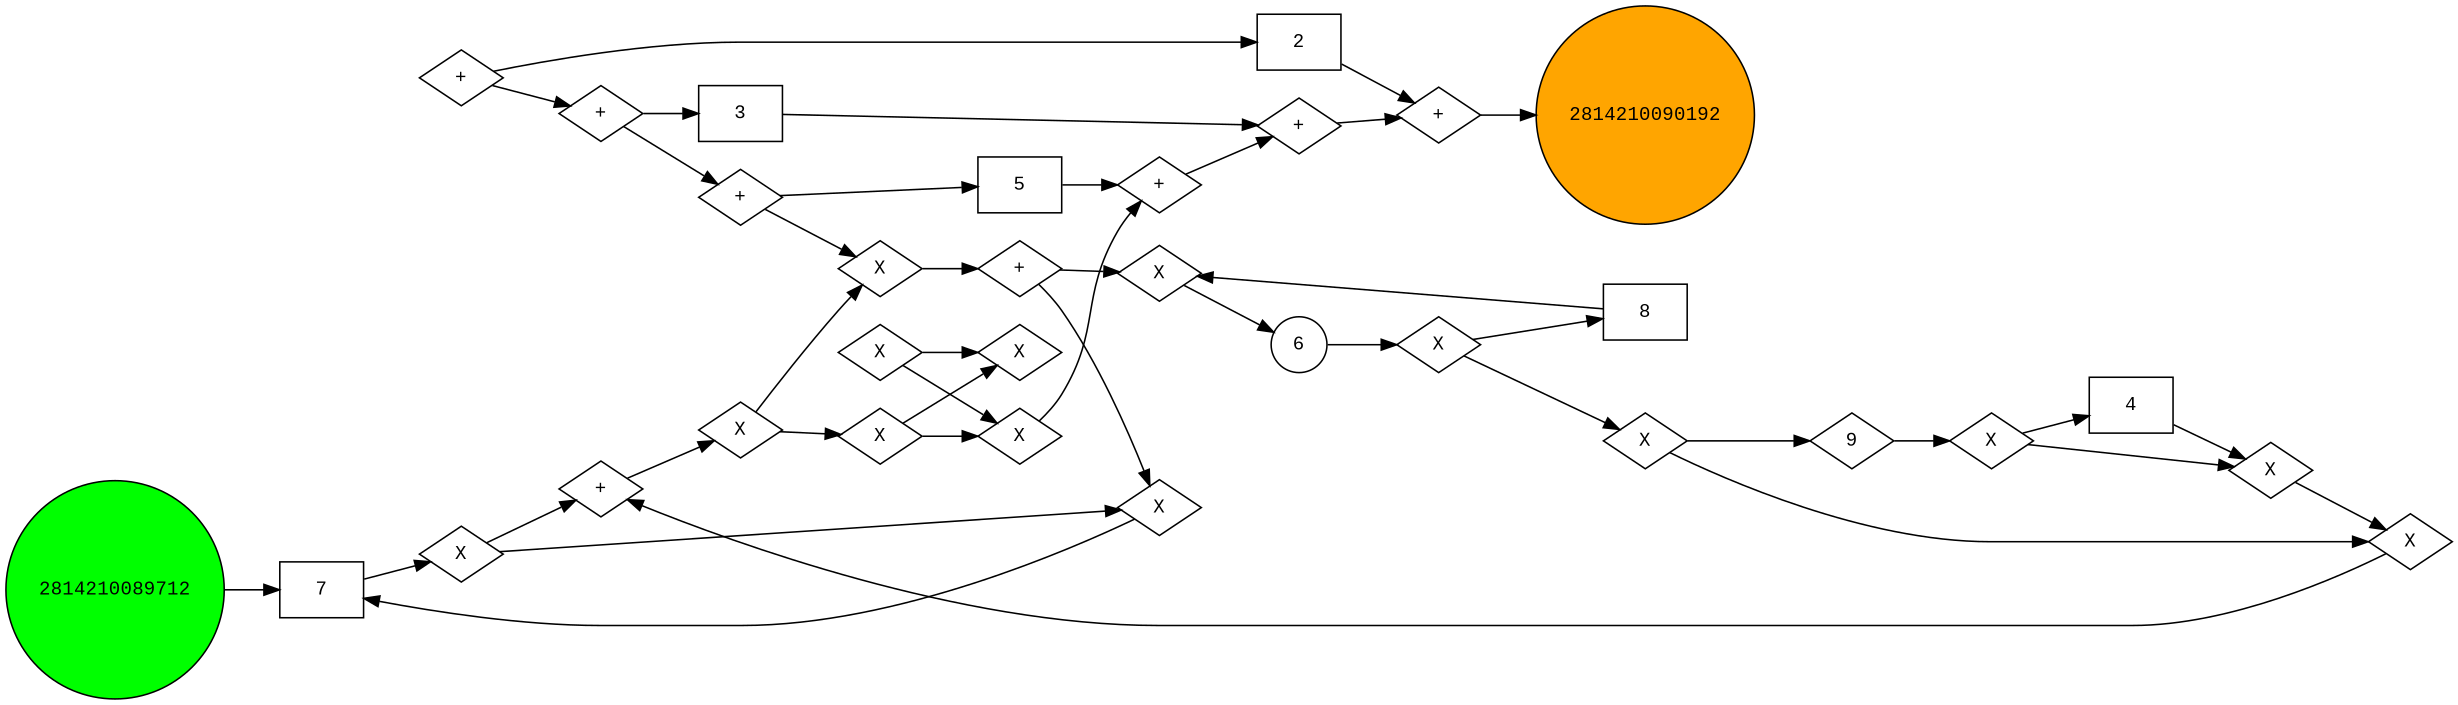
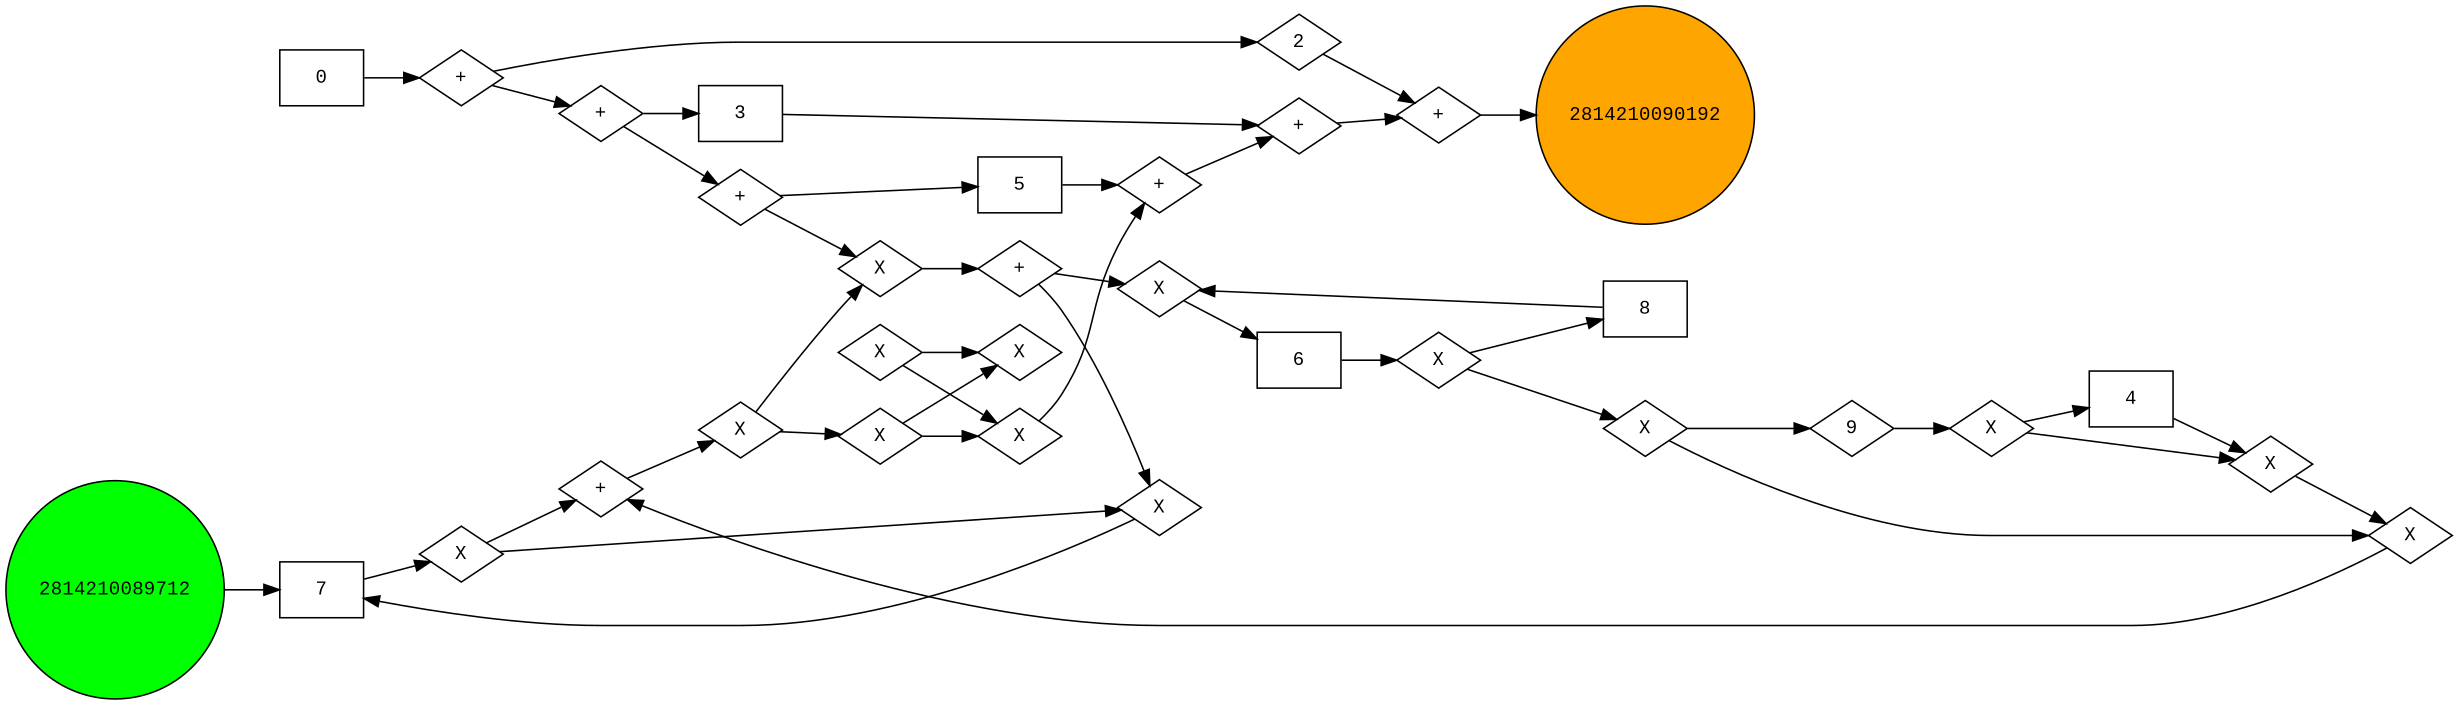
node "2": shape box -> diamond
node "0": added
node "6": shape circle -> box
